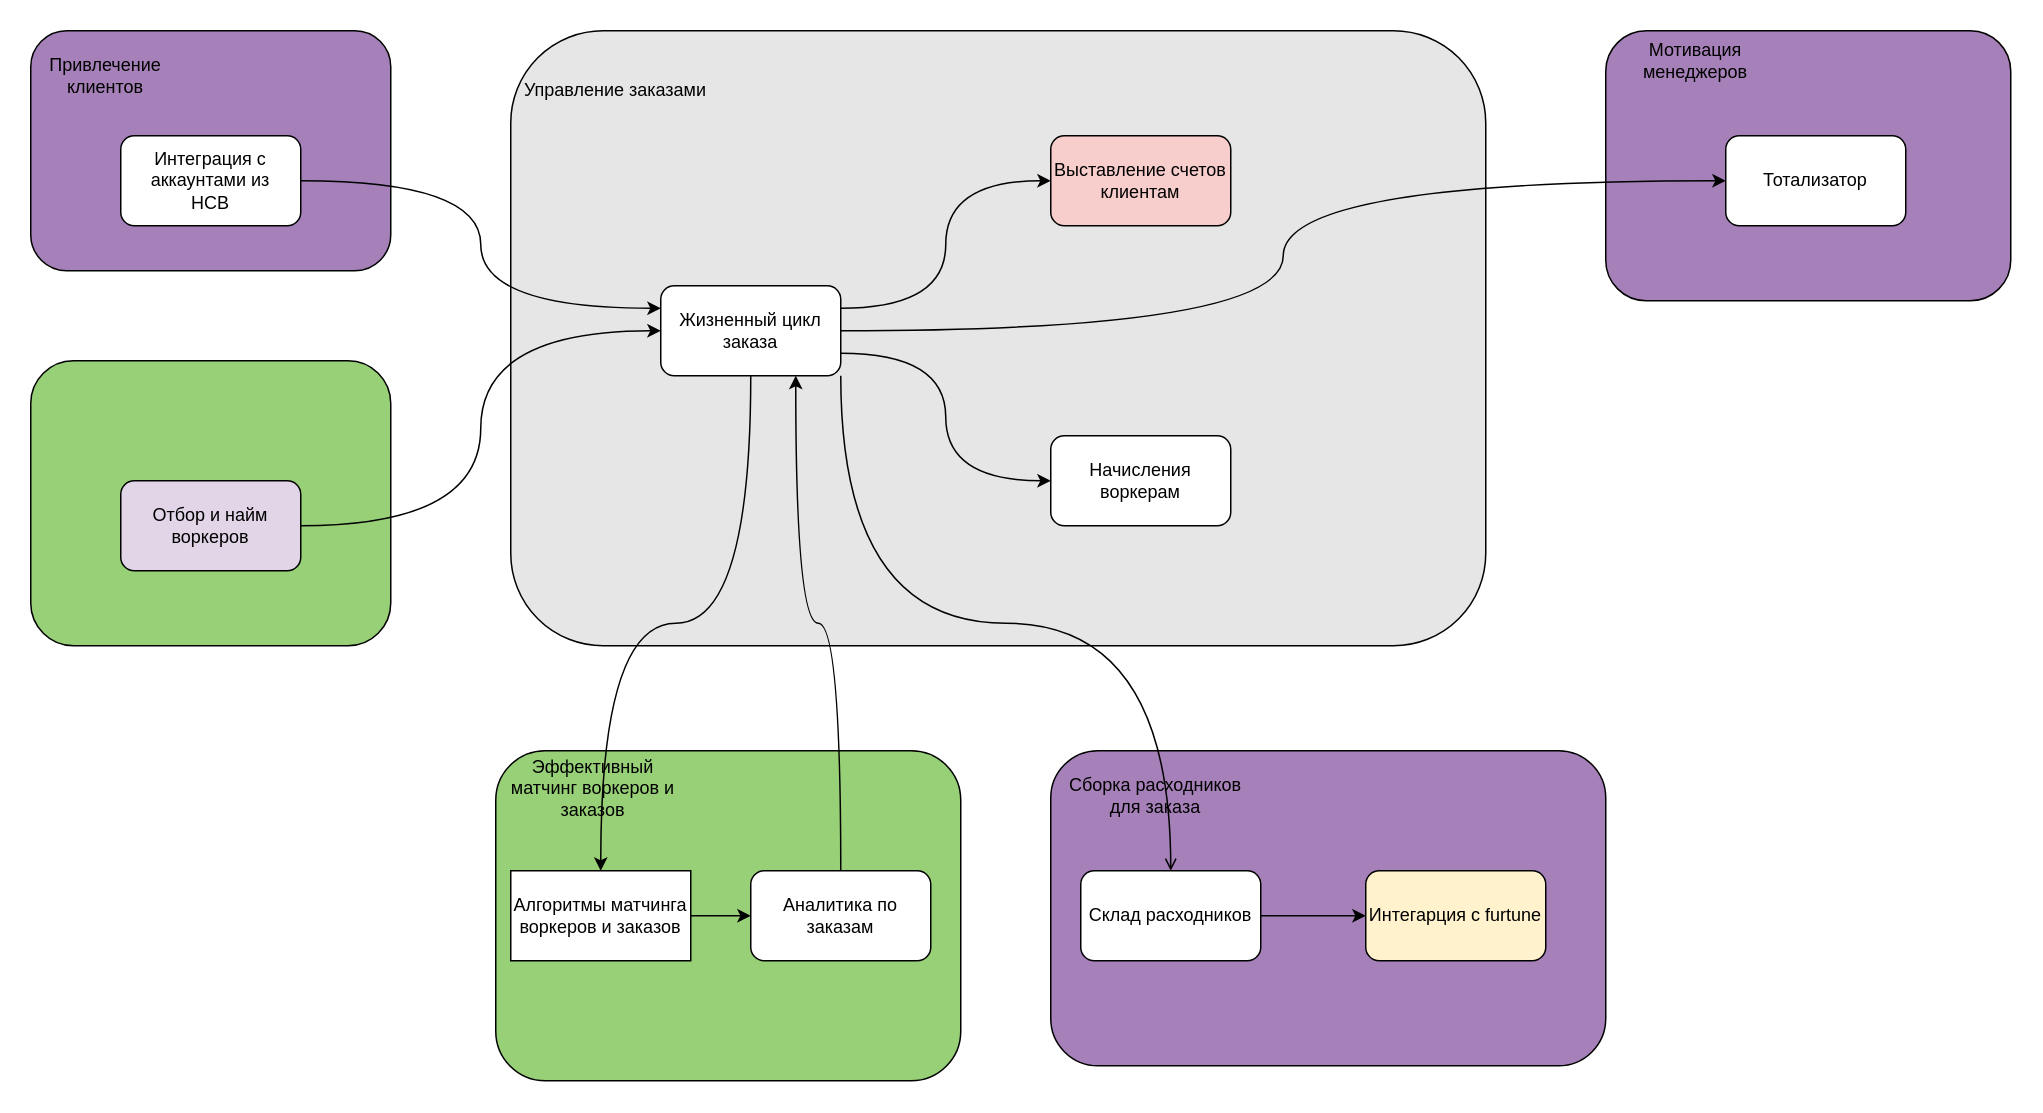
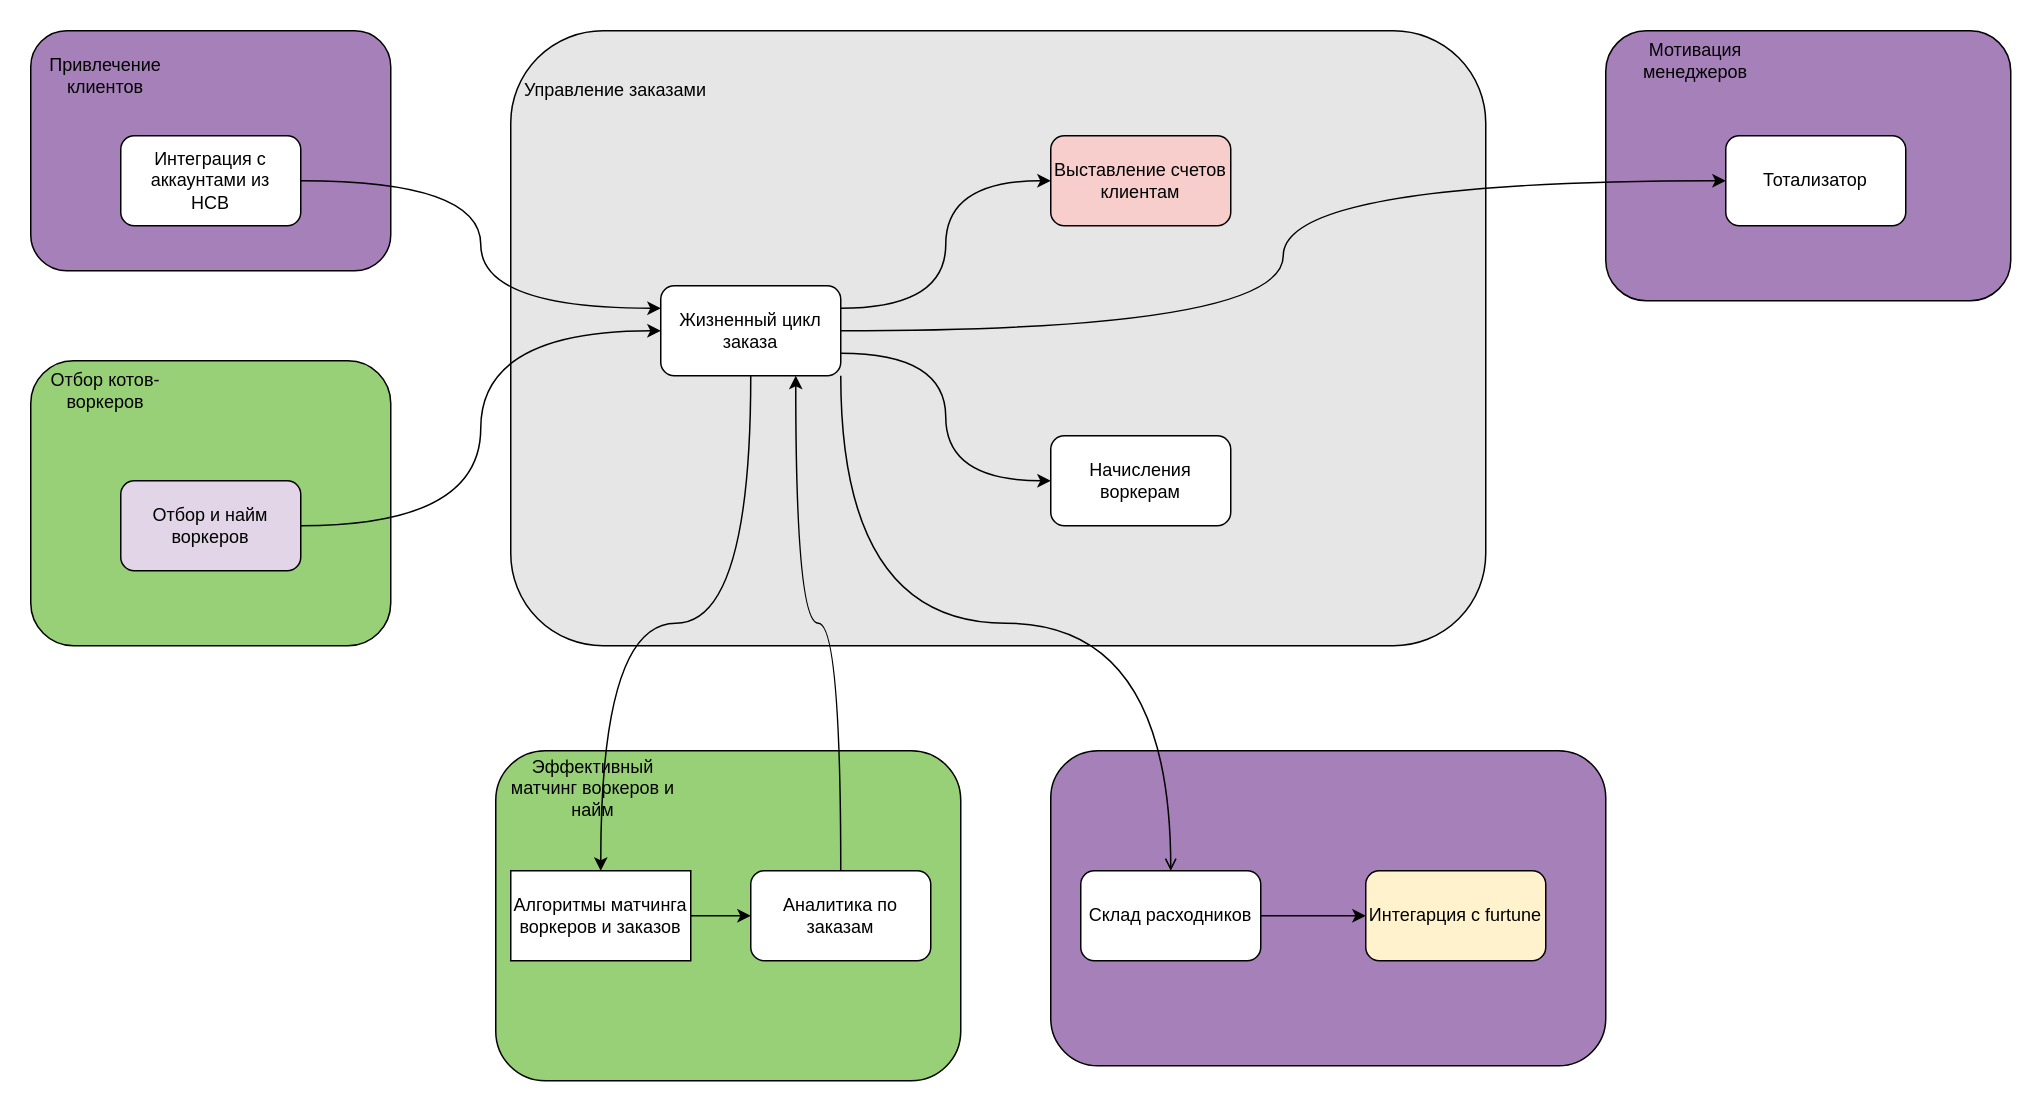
node "Отбор котов-воркеров": added
node "Эффективный матчинг воркеров и заказов": label "Эффективный матчинг воркеров и заказов" -> "Эффективный матчинг воркеров и найм"
node "Сборка расходников для заказа": removed
